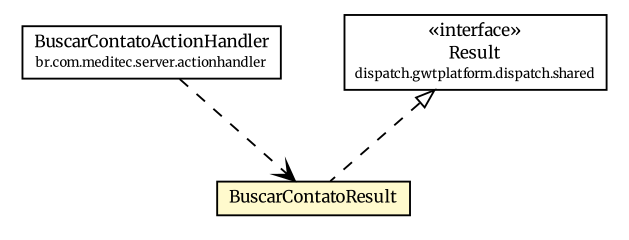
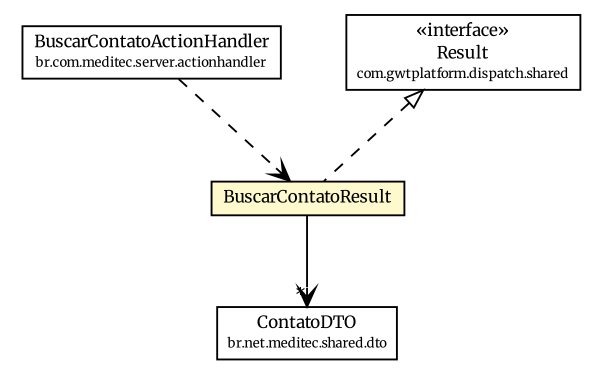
node "Result": text "dispatch.gwtplatform.dispatch.shared" -> "com.gwtplatform.dispatch.shared"
node "ContatoDTO": added
